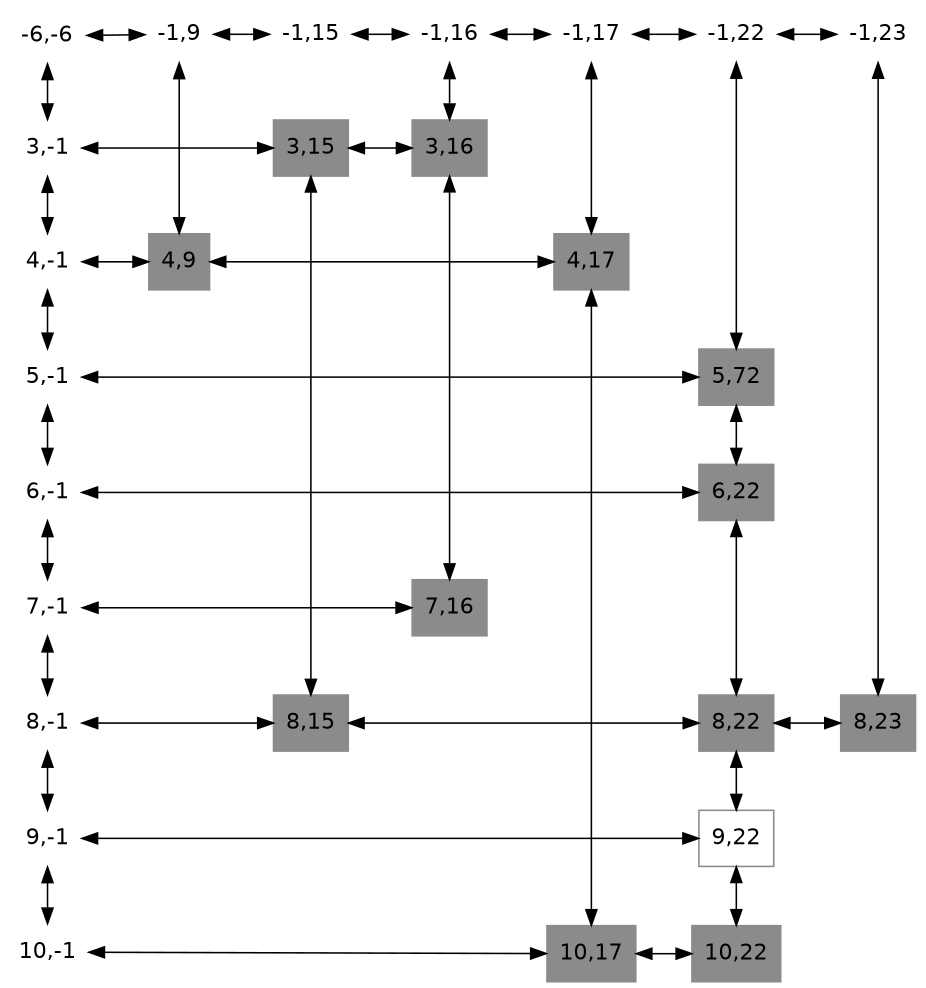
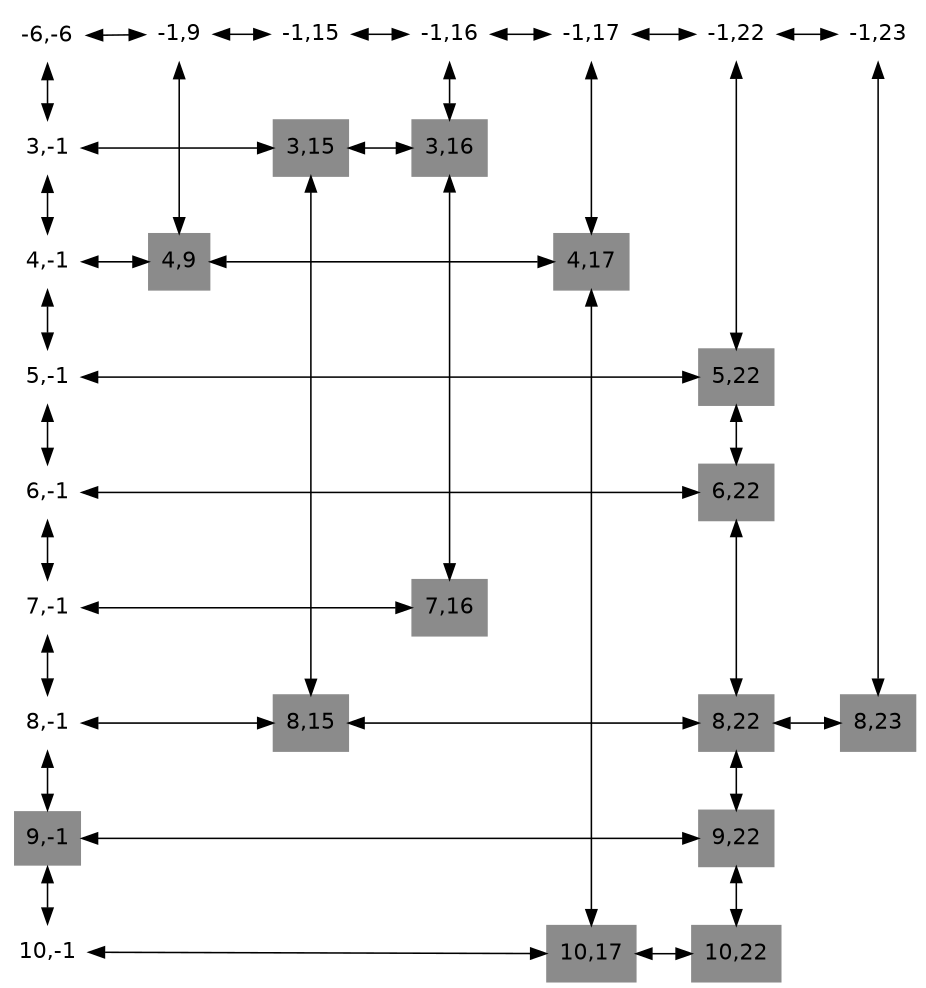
node "5,72": label "5,72" -> "5,22"
node "9,-1": fillcolor white -> #8b8b8b
node "9,22": fillcolor white -> #8b8b8b
